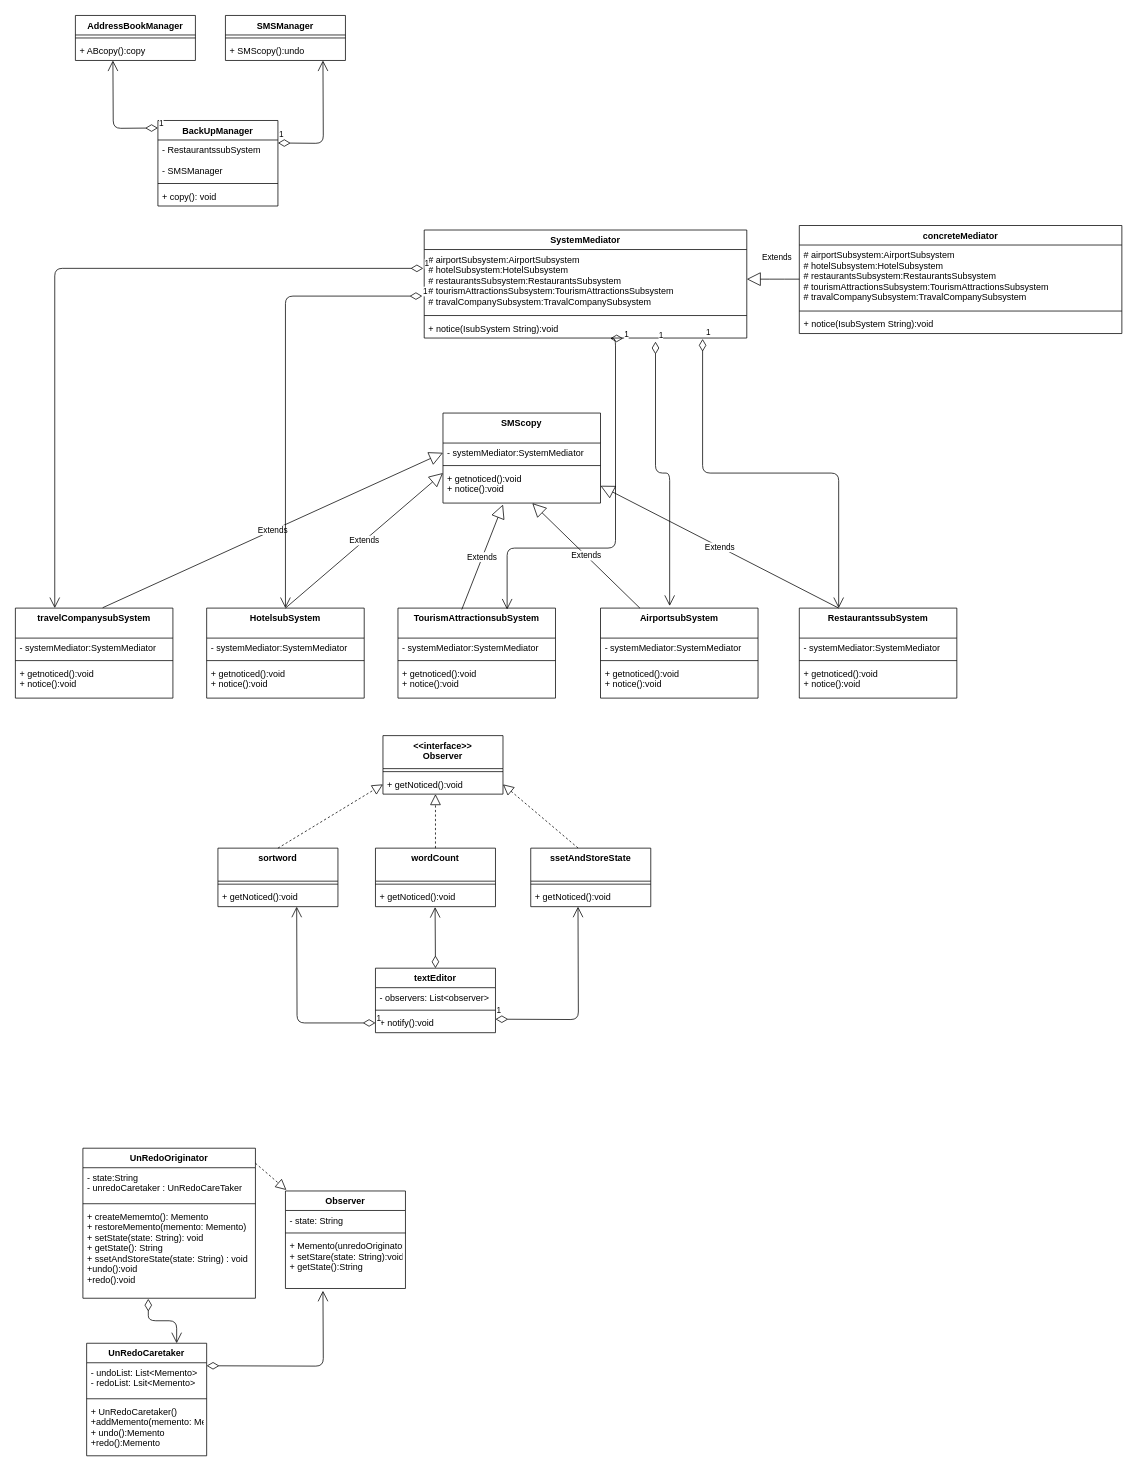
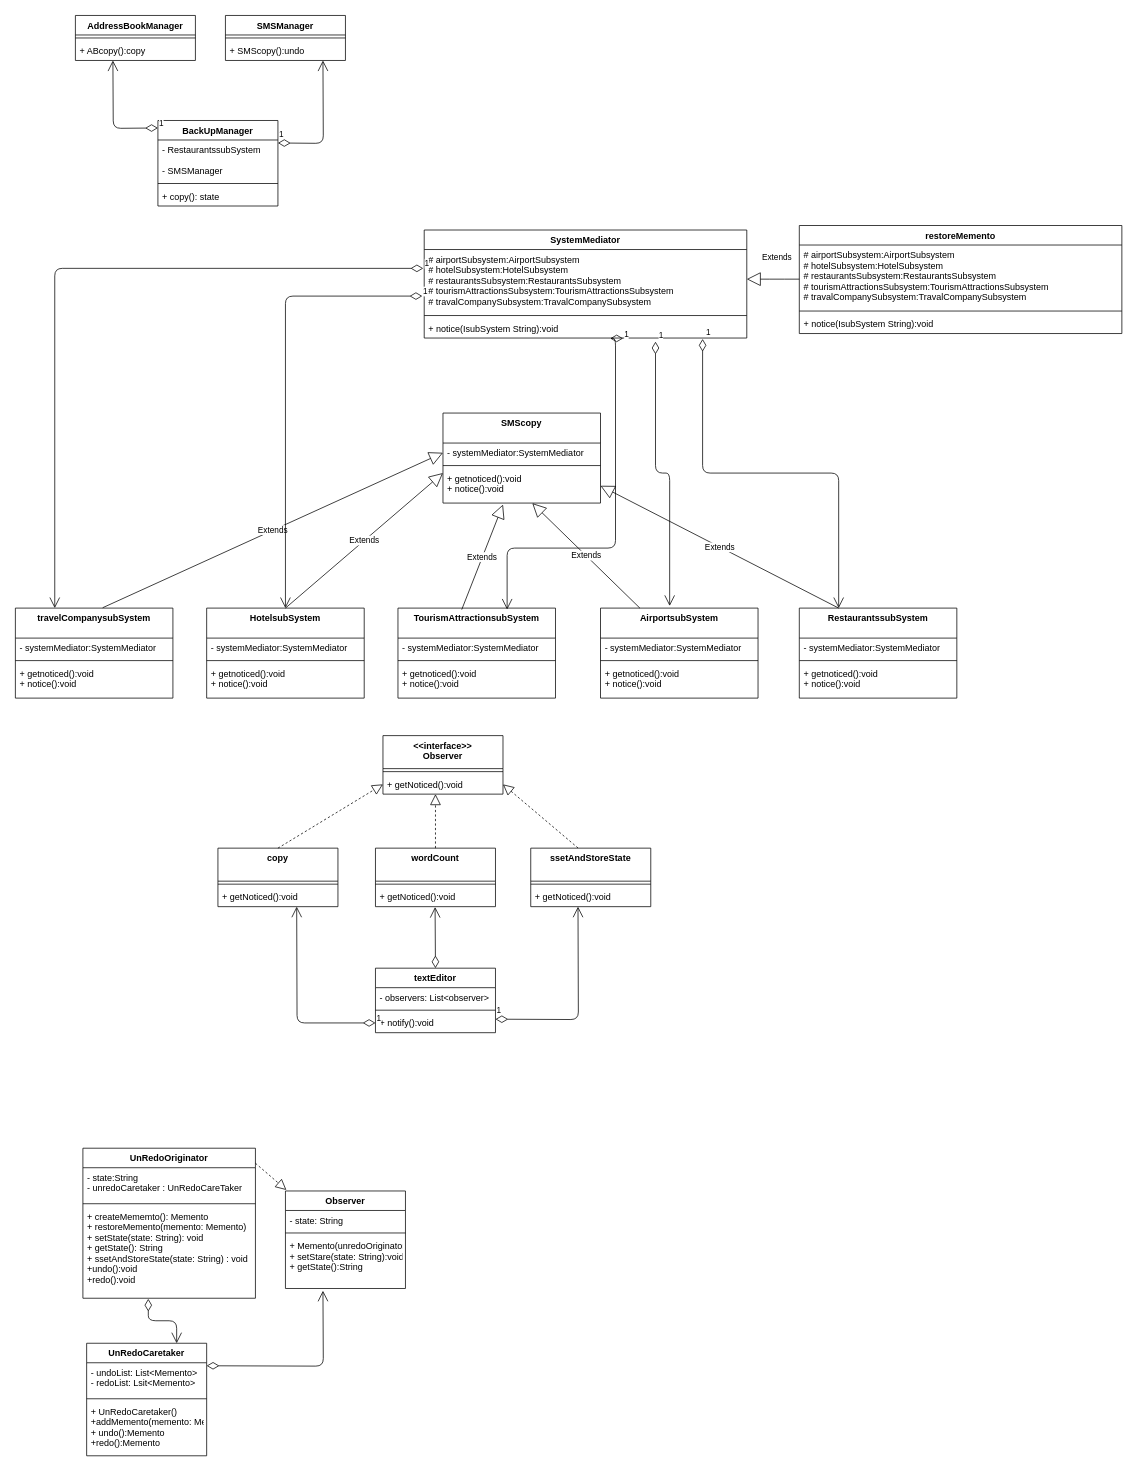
node "+ copy(): void": label "+ copy(): void" -> "+ copy(): state"
node "concreteMediator": label "concreteMediator" -> "restoreMemento"
node "sortword": label "sortword" -> "copy"
